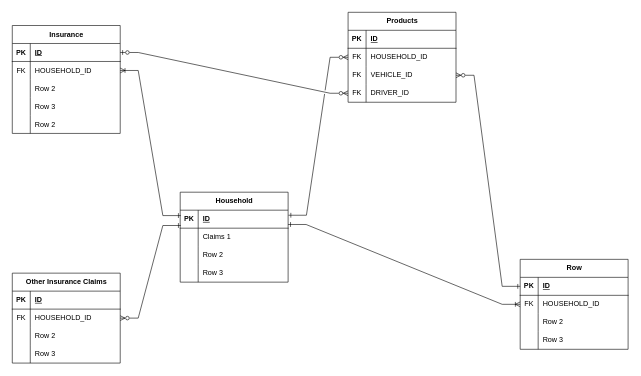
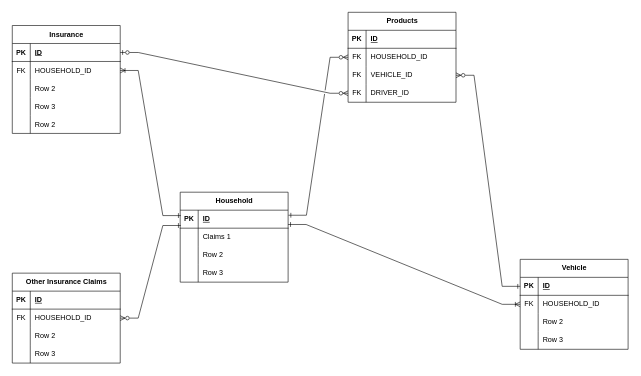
node "Row": label "Row" -> "Vehicle"
